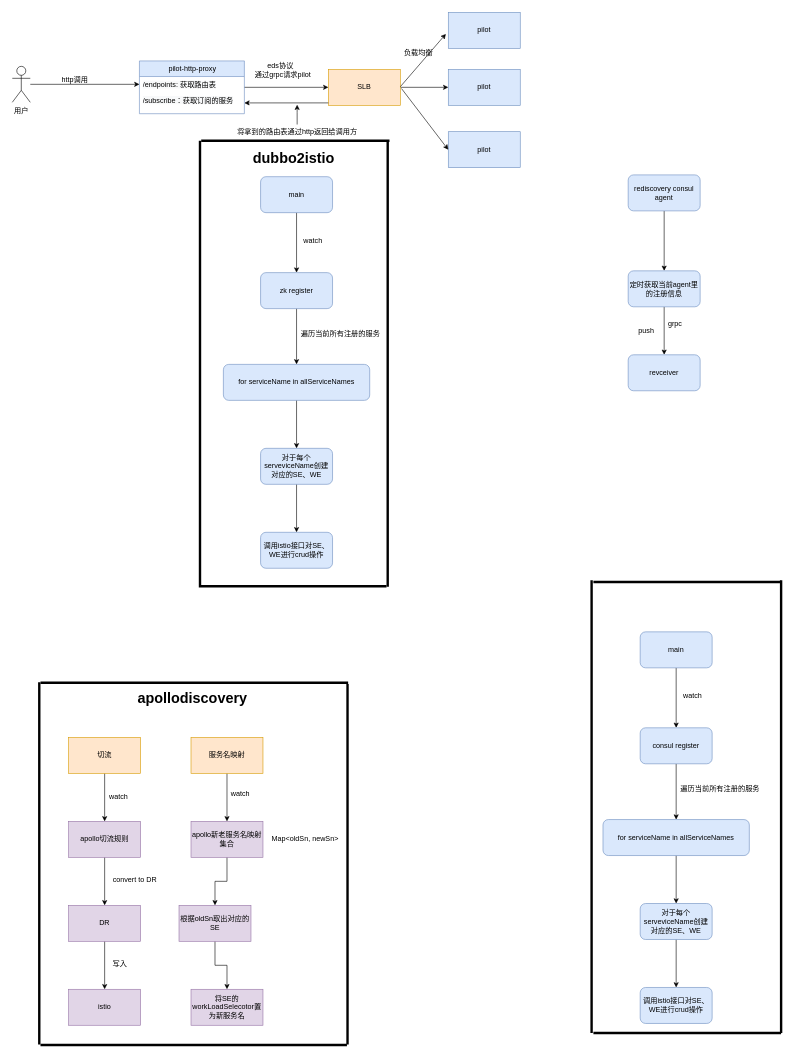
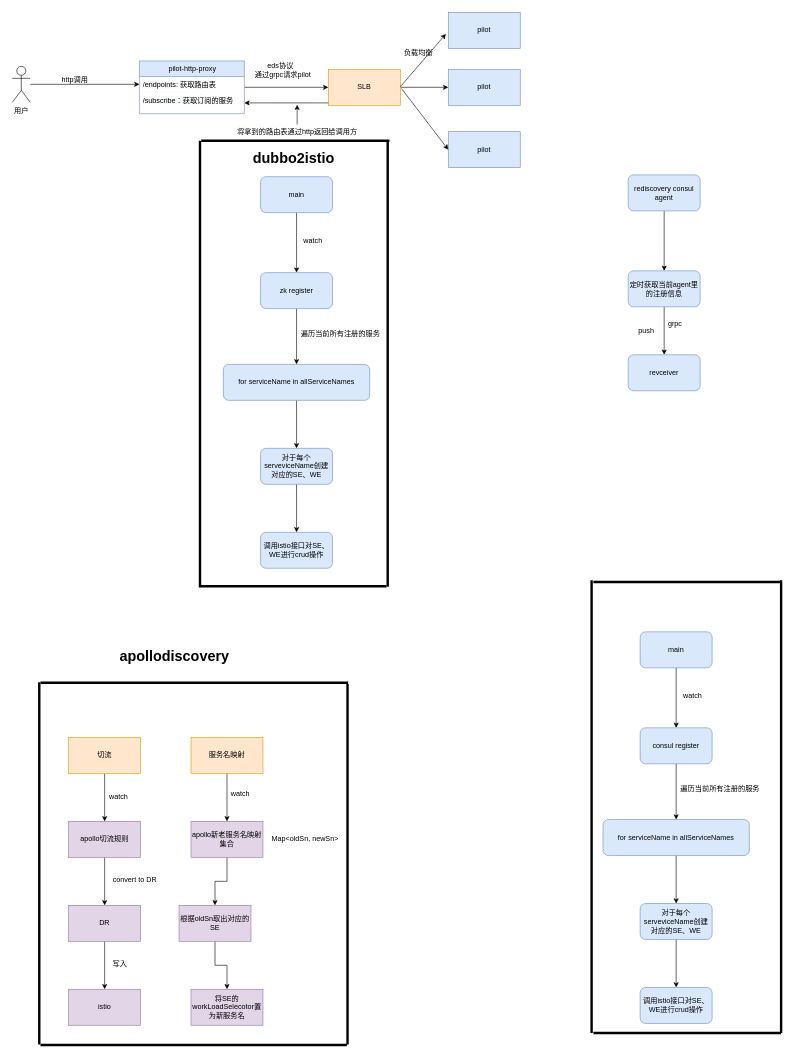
node "apollodiscovery": moved (192, 698) -> (174, 656)
